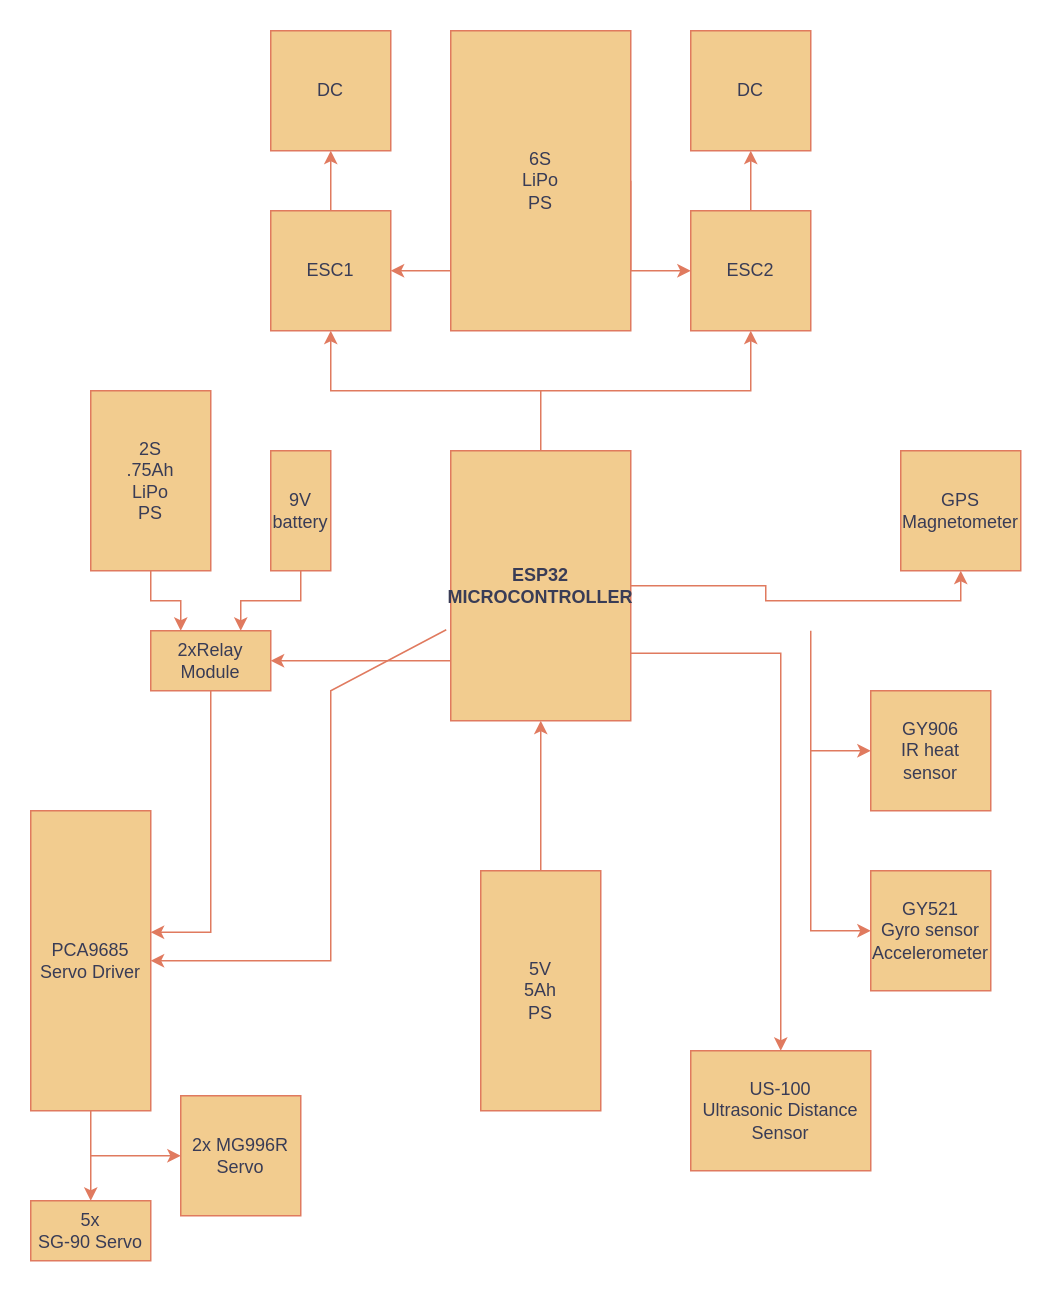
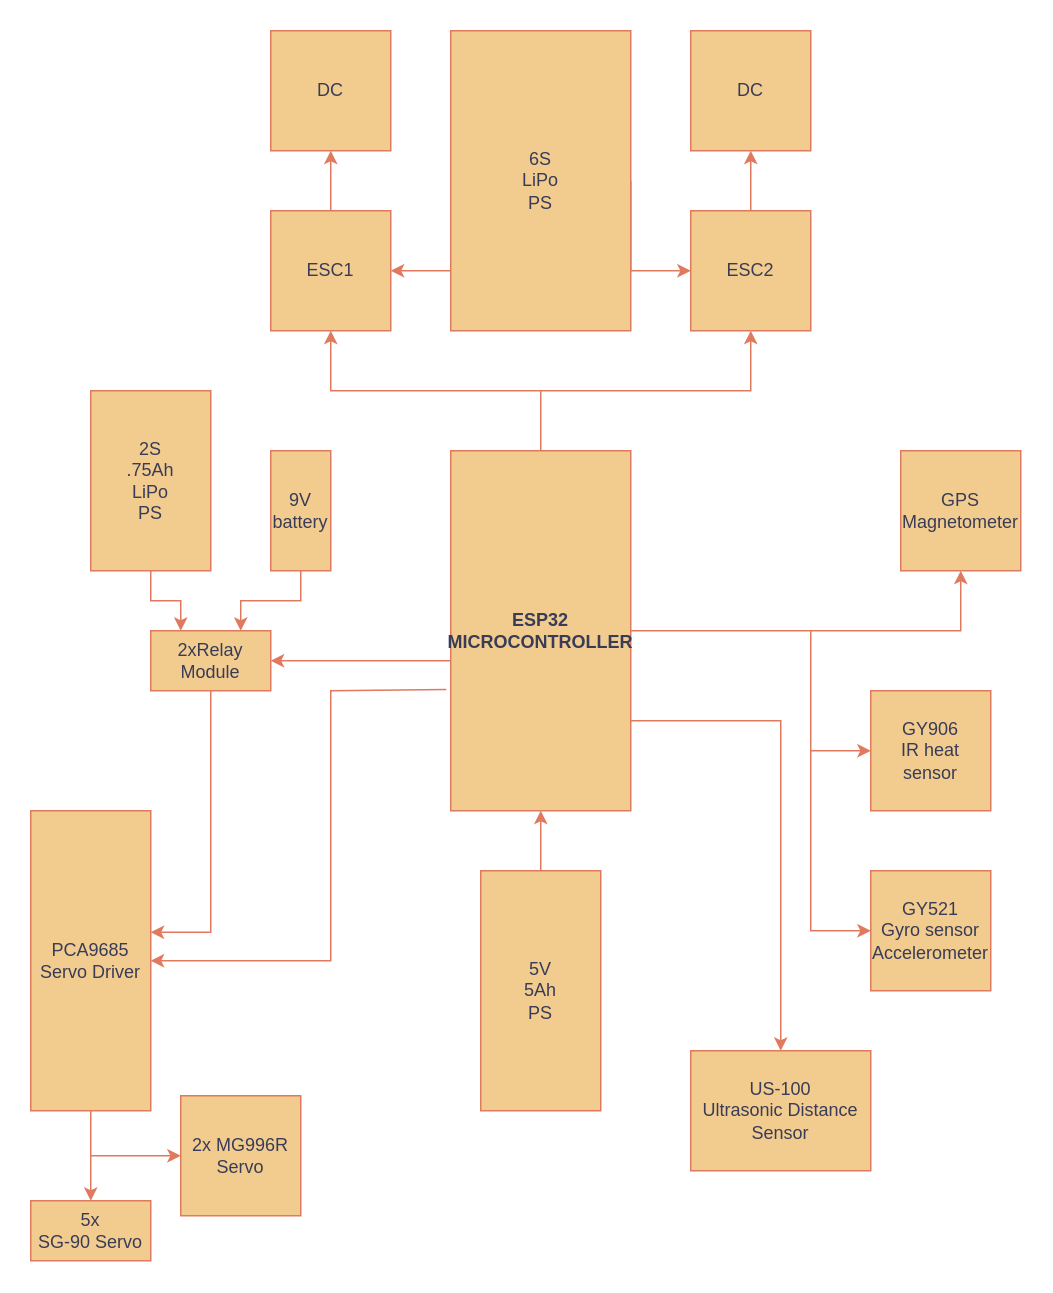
node "ESP32 MICROCONTROLLER": size 180x270 -> 180x360
